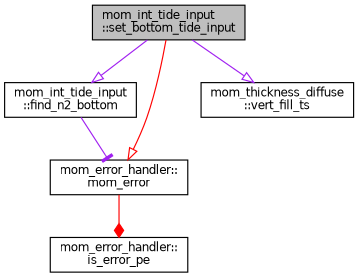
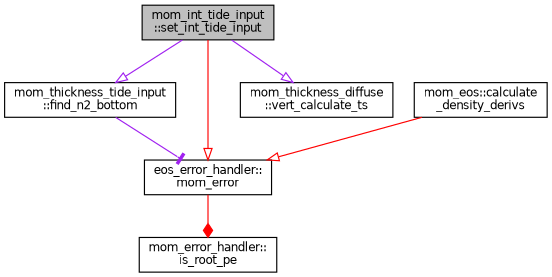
node "mom_int_tide_input ::set_bottom_tide_input": label "mom_int_tide_input ::set_bottom_tide_input" -> "mom_int_tide_input ::set_int_tide_input"
node "mom_int_tide_input ::find_n2_bottom": label "mom_int_tide_input ::find_n2_bottom" -> "mom_thickness_tide_input ::find_n2_bottom"
node "mom_thickness_diffuse ::vert_fill_ts": label "mom_thickness_diffuse ::vert_fill_ts" -> "mom_thickness_diffuse ::vert_calculate_ts"
node "mom_eos::calculate _density_derivs": added
node "mom_error_handler:: mom_error": label "mom_error_handler:: mom_error" -> "eos_error_handler:: mom_error"
node "mom_error_handler:: is_error_pe": label "mom_error_handler:: is_error_pe" -> "mom_error_handler:: is_root_pe"
